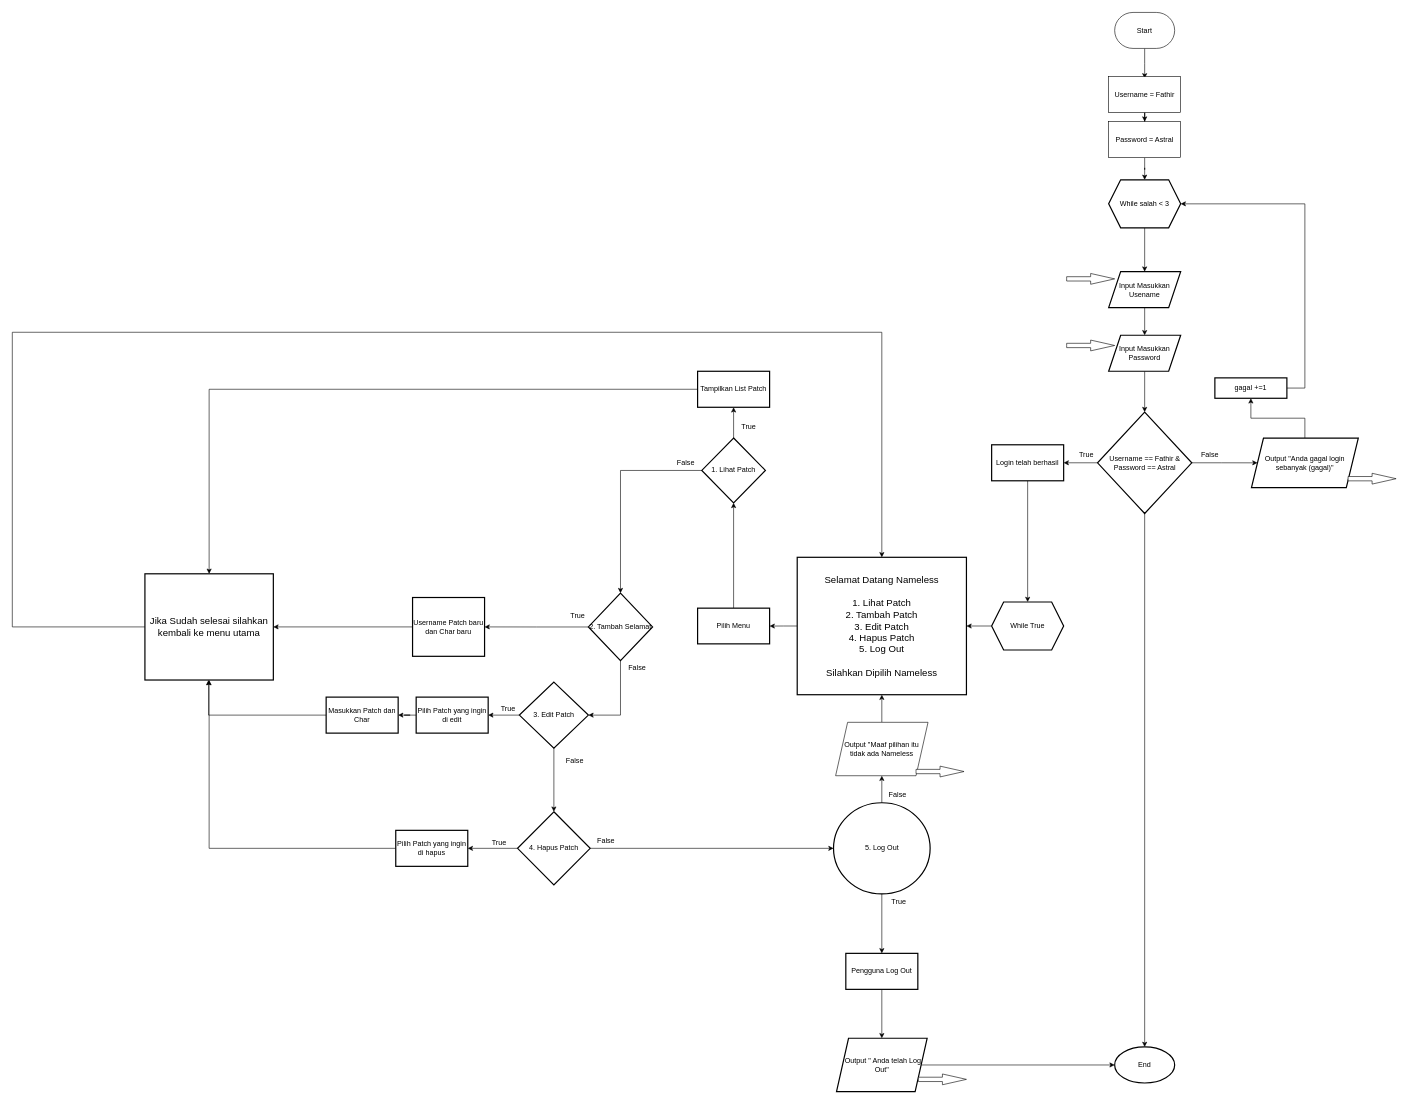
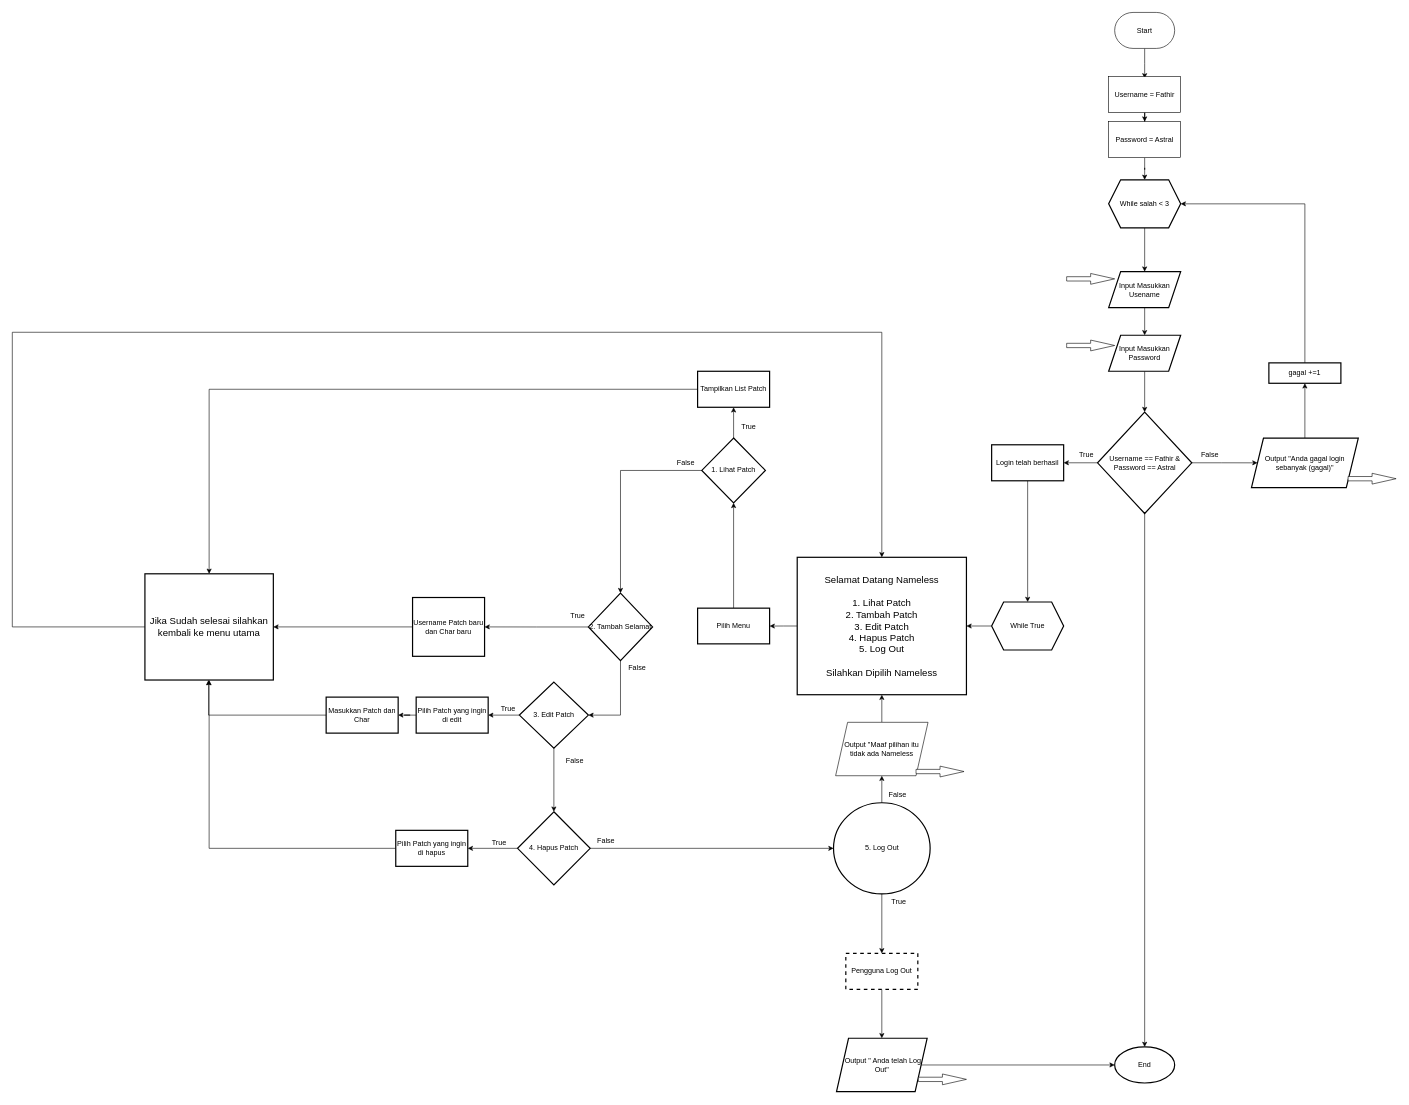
node "gagal +=1": moved (1251, 388) -> (1305, 373)
node "Pengguna Log Out": style solid -> dashed
